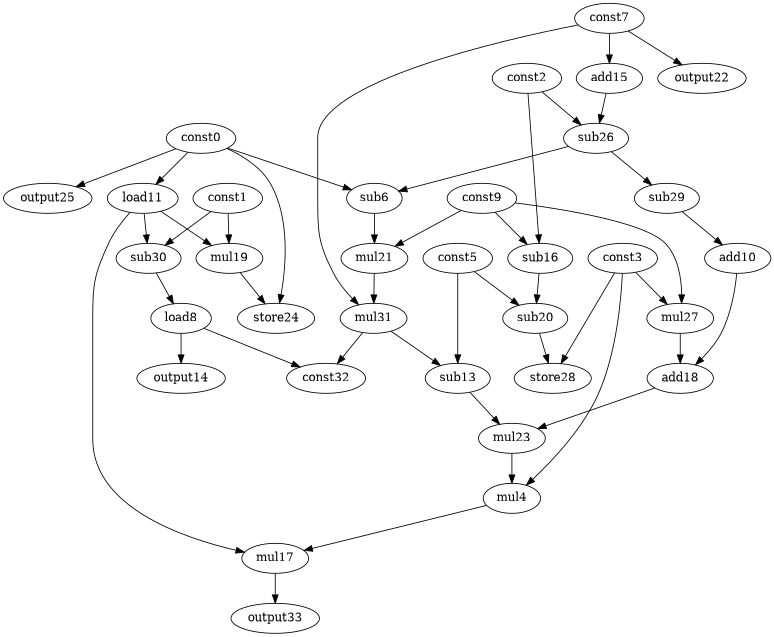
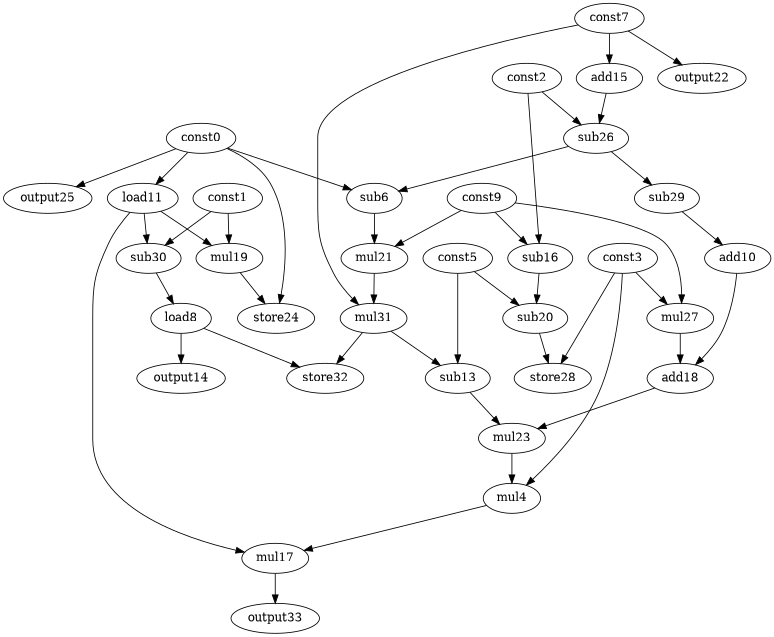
node "const32": label "const32" -> "store32"
